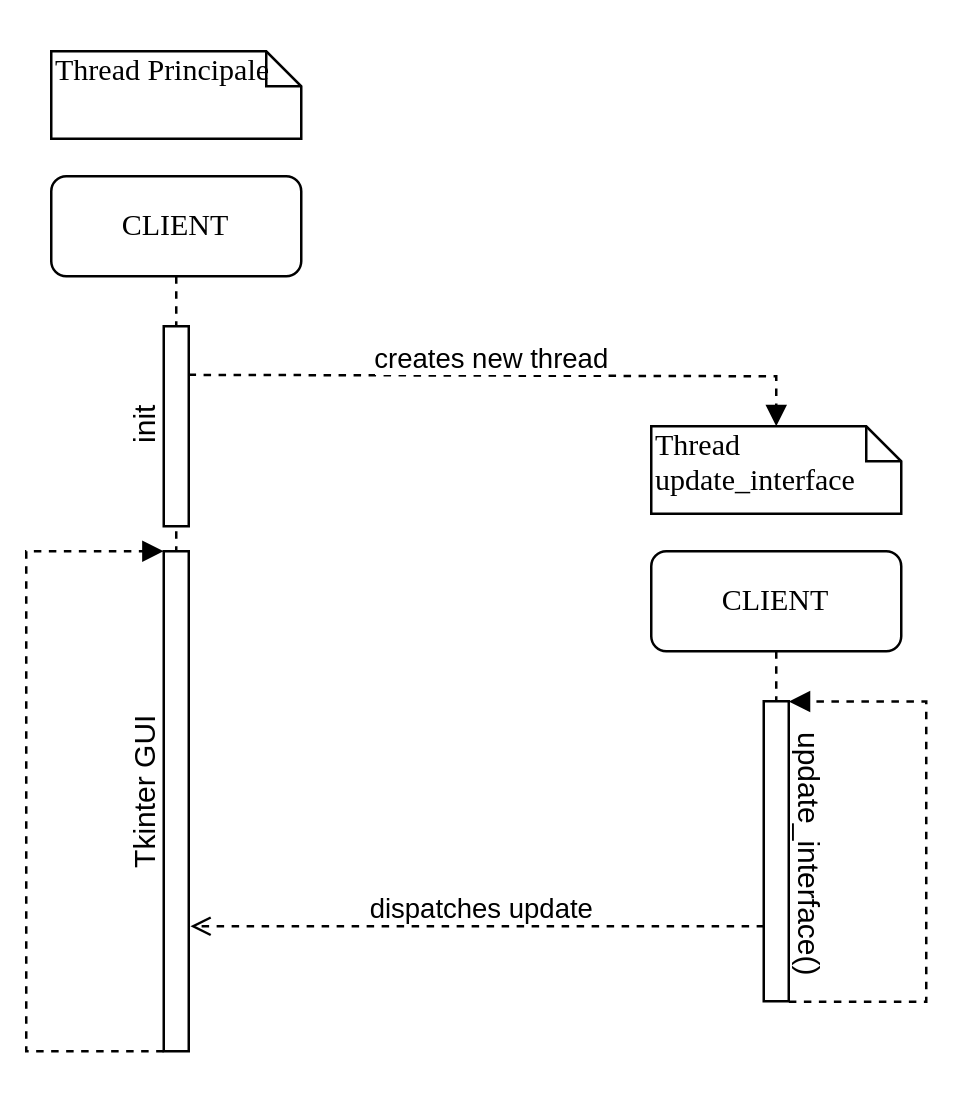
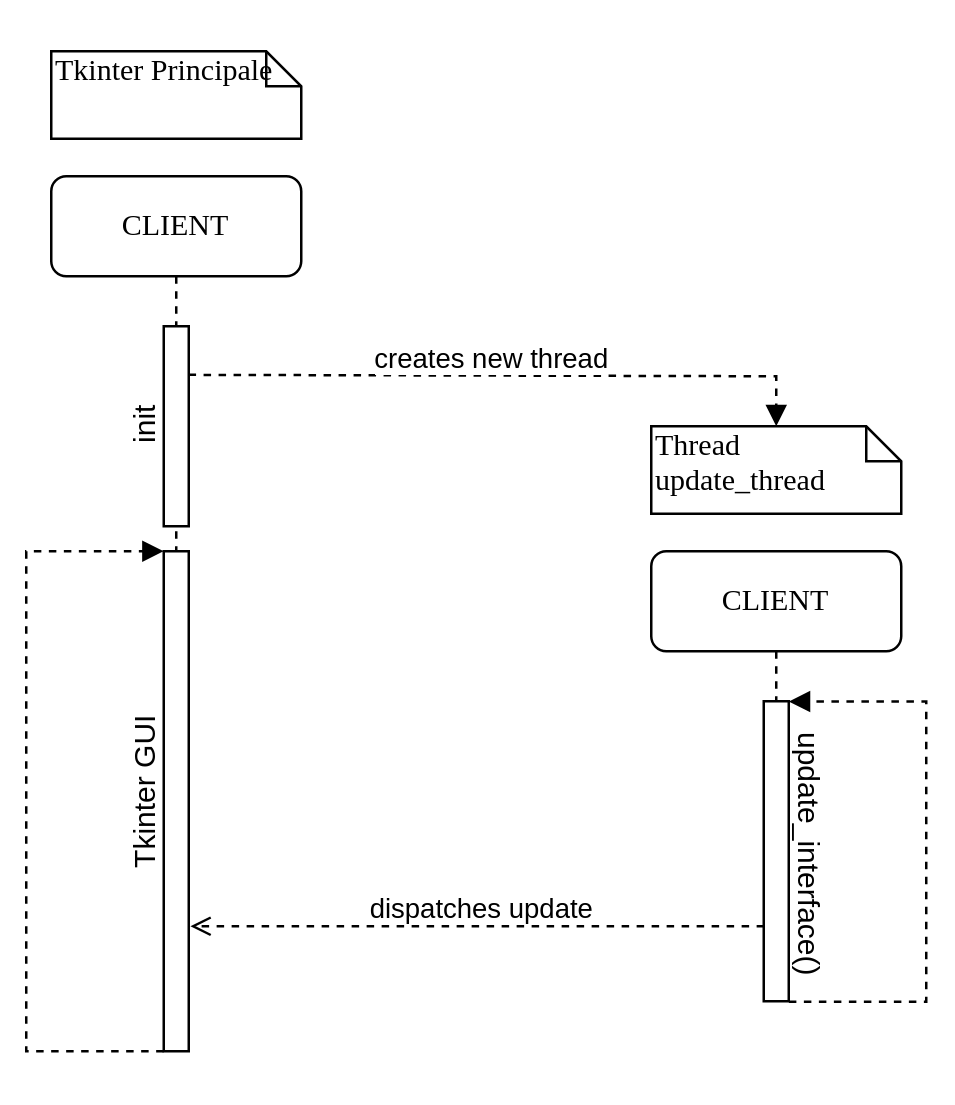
node "Thread Principale": label "Thread Principale" -> "Tkinter Principale"
node "Thread update_interface": label "Thread update_interface" -> "Thread update_thread"
